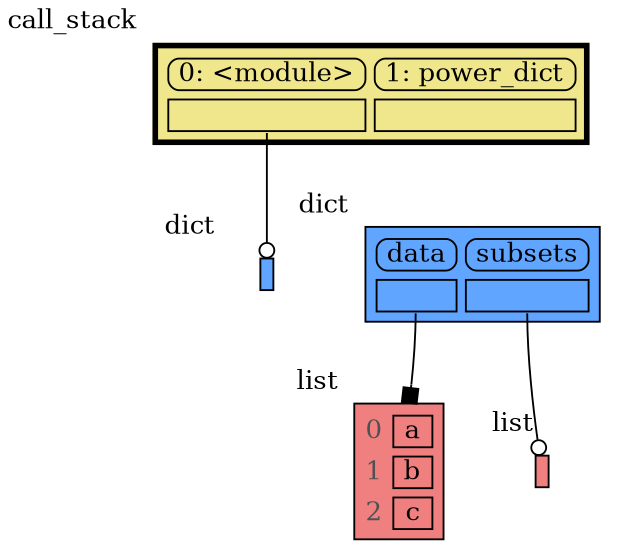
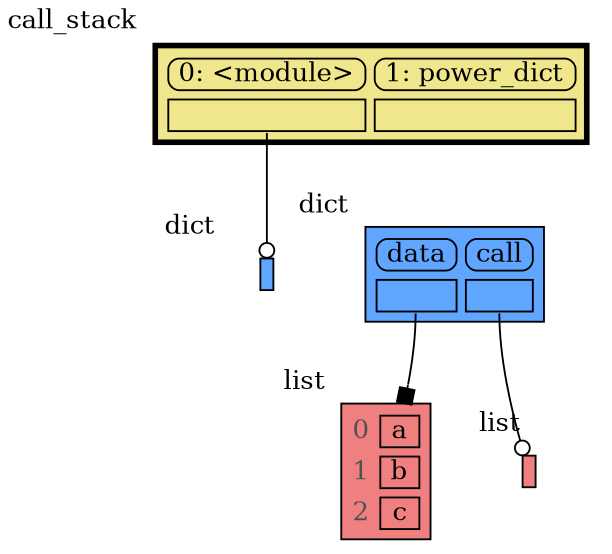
node "data": text "subsets" -> "call"
